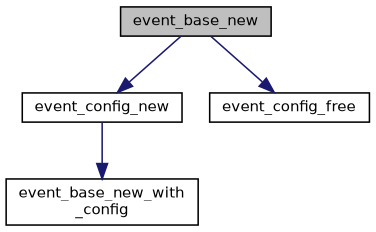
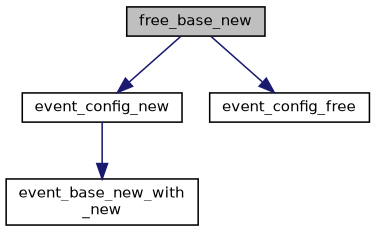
node "event_base_new": label "event_base_new" -> "free_base_new"
node "event_base_new_with _config": label "event_base_new_with _config" -> "event_base_new_with _new"
